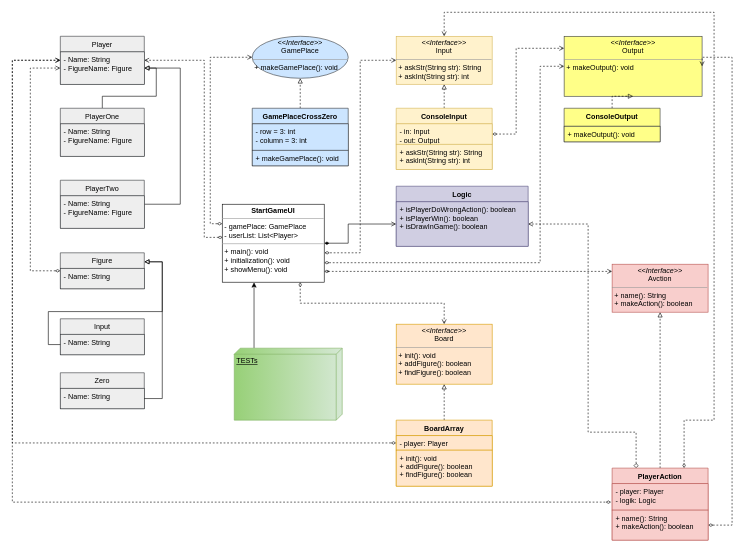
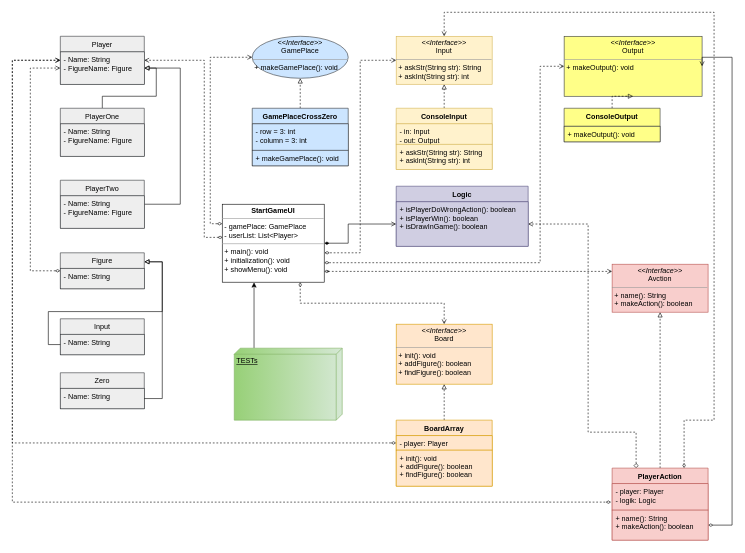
edge "<<Interface>> Output + makeOutput(): void" -- "- in: Input - out: Output": removed
edge "<<Interface>> Output + makeOutput(): void" -- "+ name(): String + makeAction(): boolean": style dashed -> solid
